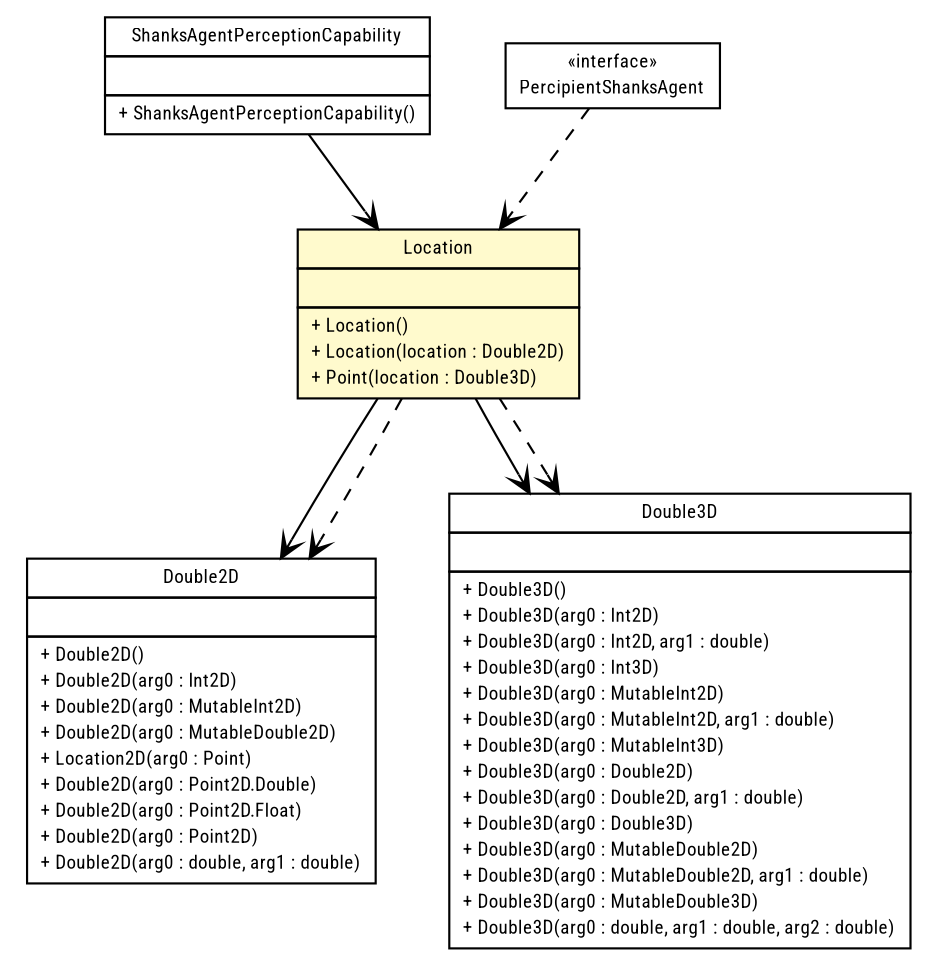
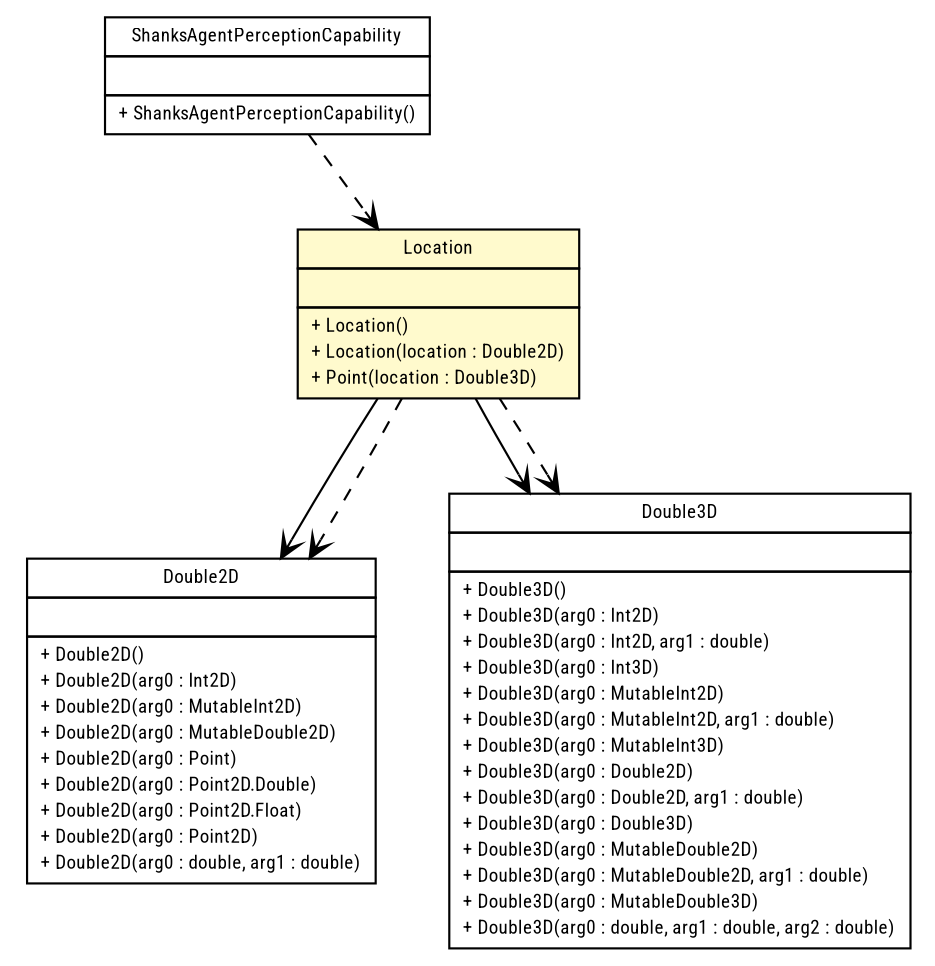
node "PercipientShanksAgent": removed
edge "ShanksAgentPerceptionCapability" -> "Location": style solid -> dashed
node "Double2D": text "+ Location2D(arg0 : Point)" -> "+ Double2D(arg0 : Point)"
